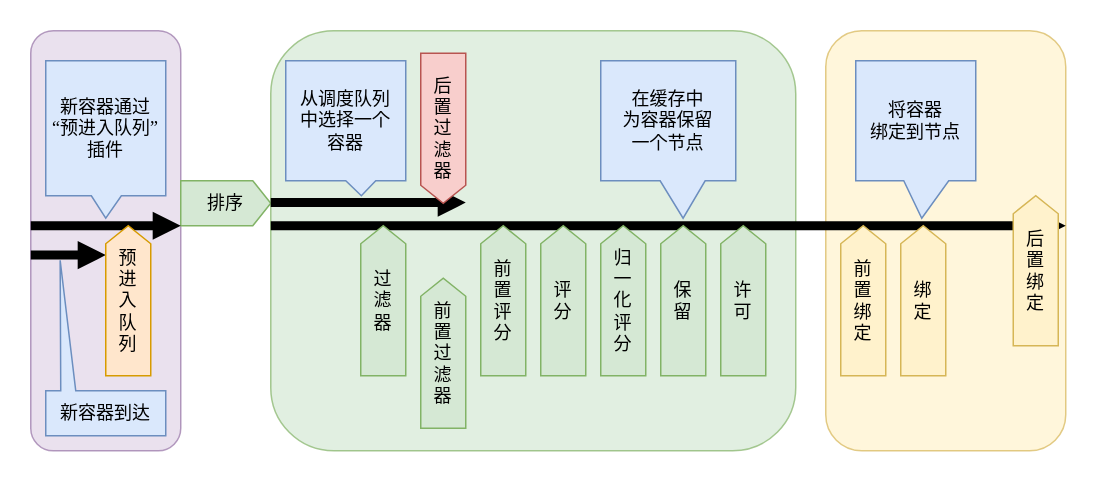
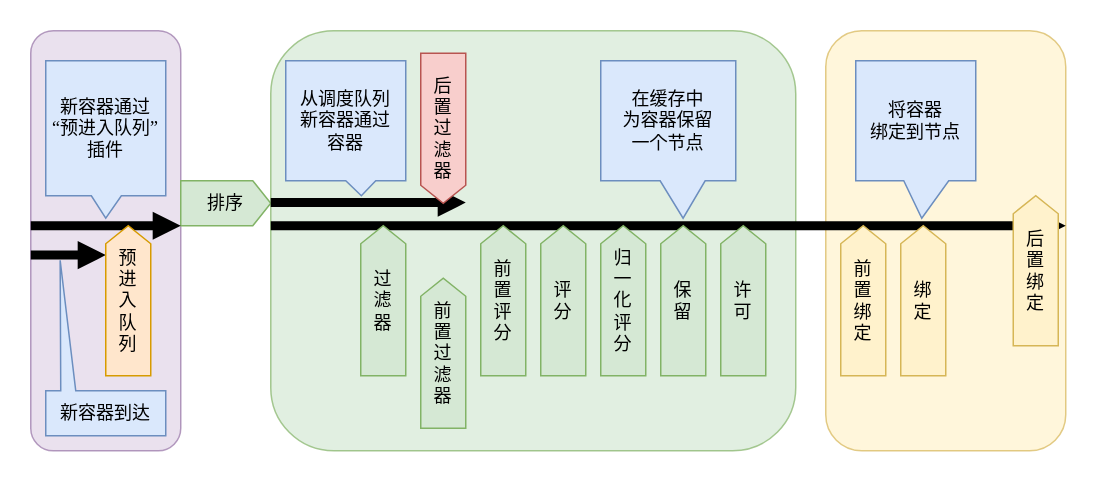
node "从调度队列 中选择一个 容器": label "从调度队列 中选择一个 容器" -> "从调度队列 新容器通过 容器"
